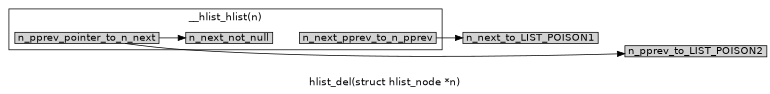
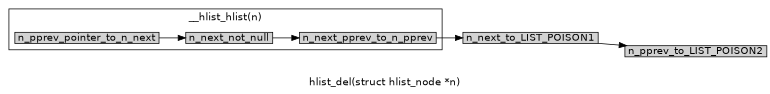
edge "n_next_not_null" -> "n_next_pprev_to_n_pprev": added
edge "n_pprev_pointer_to_n_next" -> "n_pprev_to_LIST_POISON2": now "n_next_to_LIST_POISON1" -> "n_pprev_to_LIST_POISON2"
